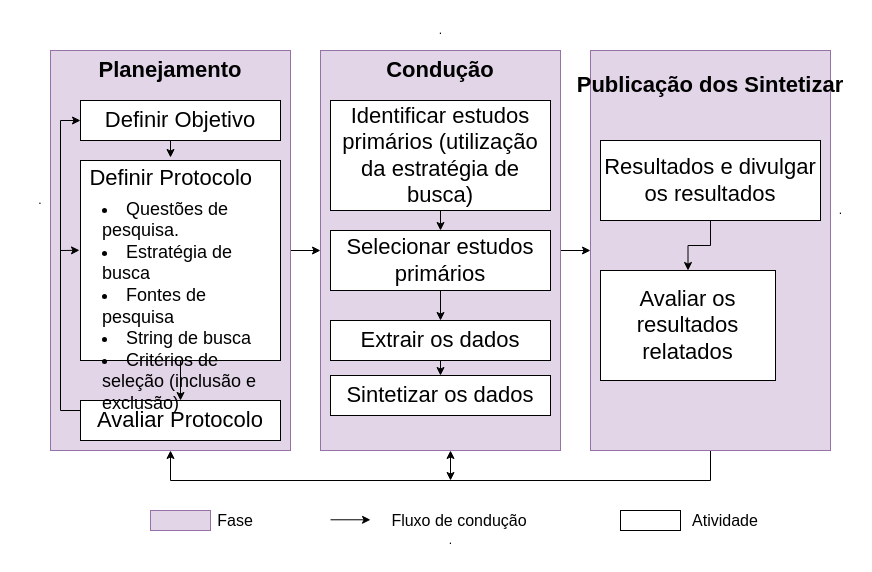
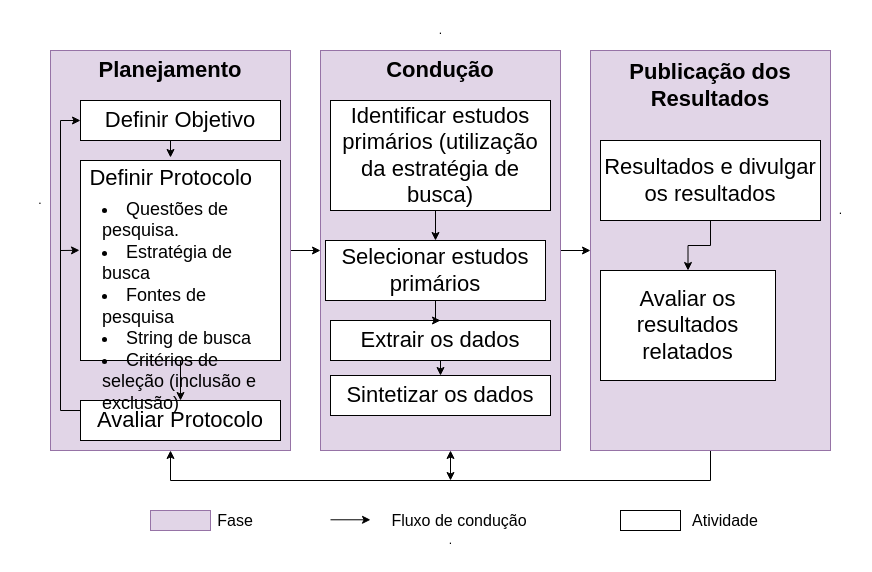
node "Publicação dos Sintetizar": label "Publicação dos Sintetizar" -> "Publicação dos Resultados"
node "Selecionar estudos primários": moved (441, 261) -> (436, 271)
